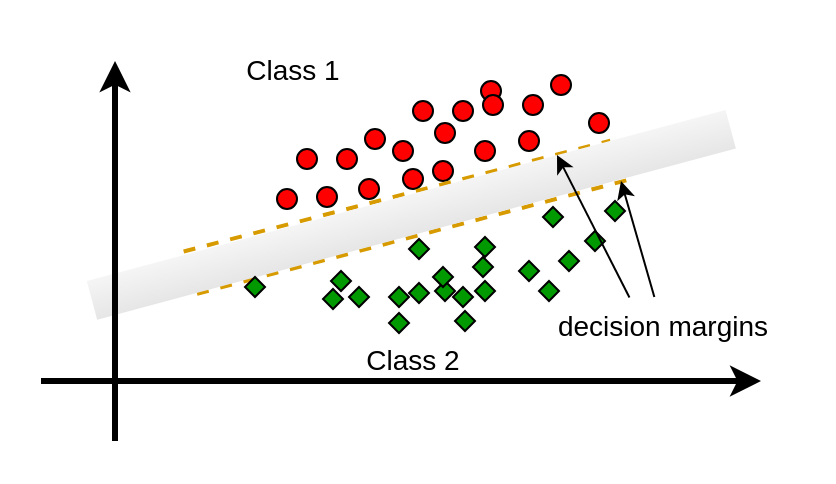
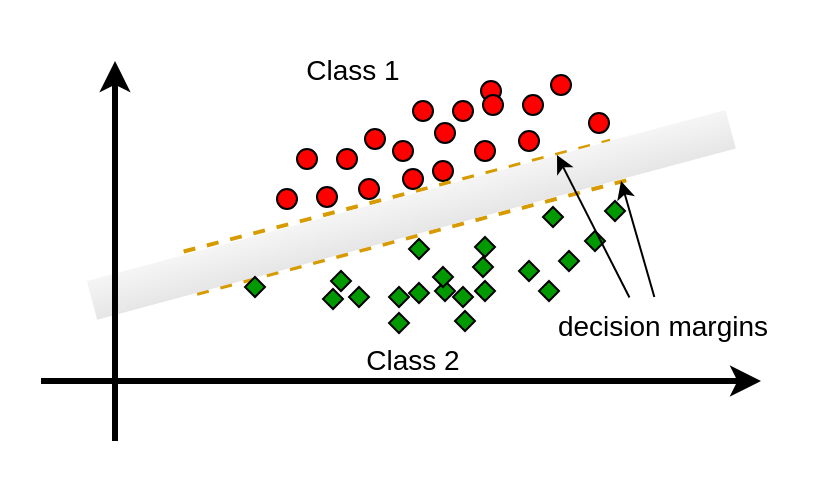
node "Class 1": moved (293, 71) -> (353, 71)
